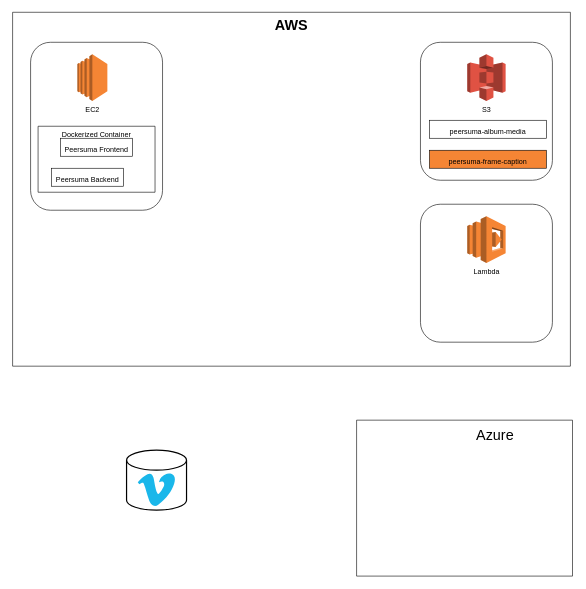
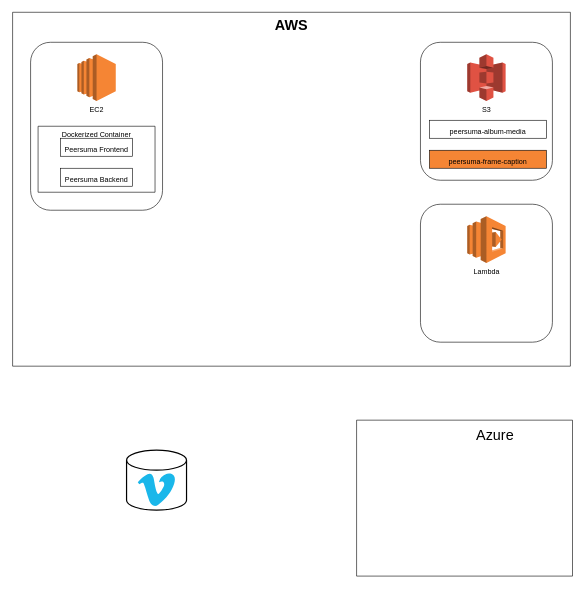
node "EC2": size 30x47 -> 38x47
node "Peersuma Backend": moved (87, 177) -> (96, 177)
